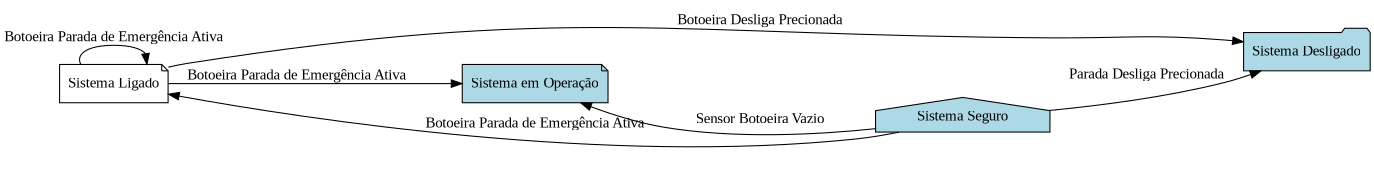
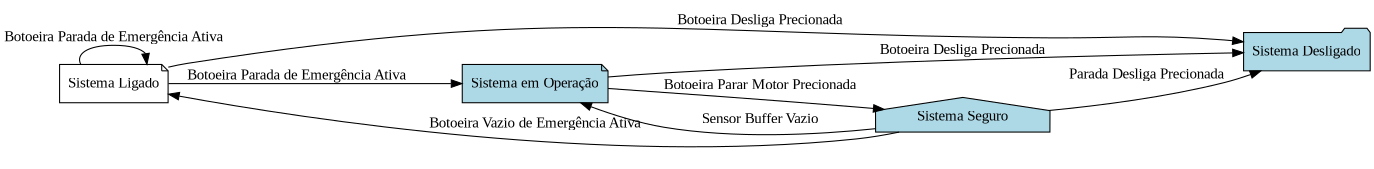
edge "Sistema em Operação" -> "Sistema Desligado": added, label "Botoeira Desliga Precionada"
edge "Sistema em Operação" -> "Sistema Seguro": added, label "Botoeira Parar Motor Precionada"
edge "Sistema Seguro" -> "Sistema em Operação": label "Sensor Botoeira Vazio" -> "Sensor Buffer Vazio"
edge "Sistema Seguro" -> "Sistema Ligado": label "Botoeira Parada de Emergência Ativa" -> "Botoeira Vazio de Emergência Ativa"
